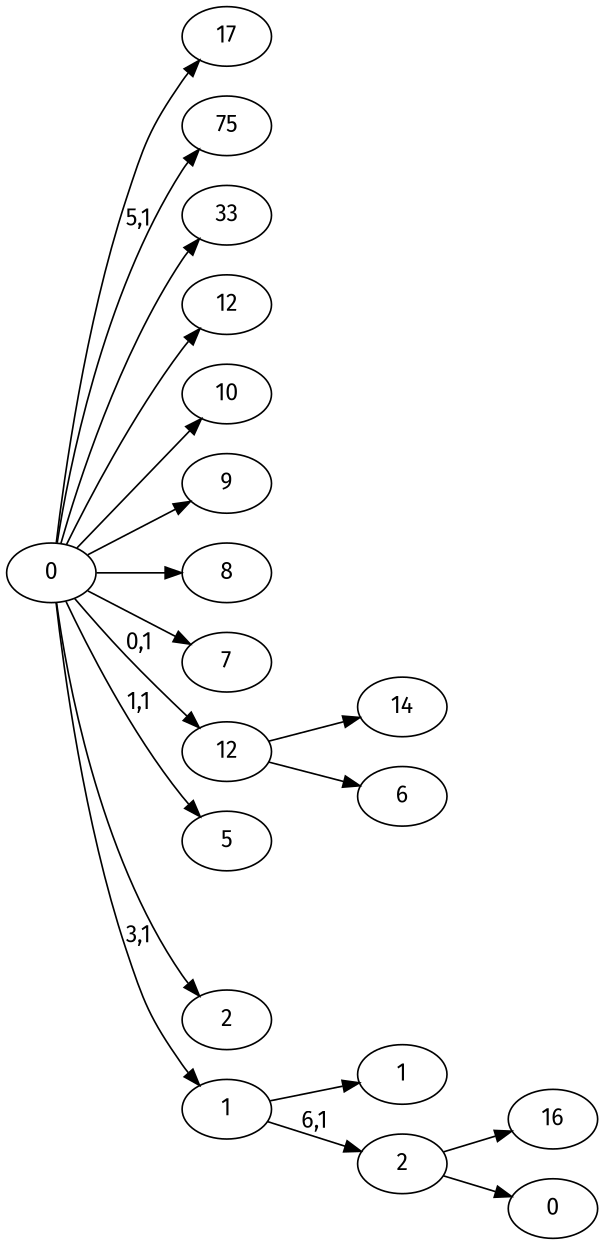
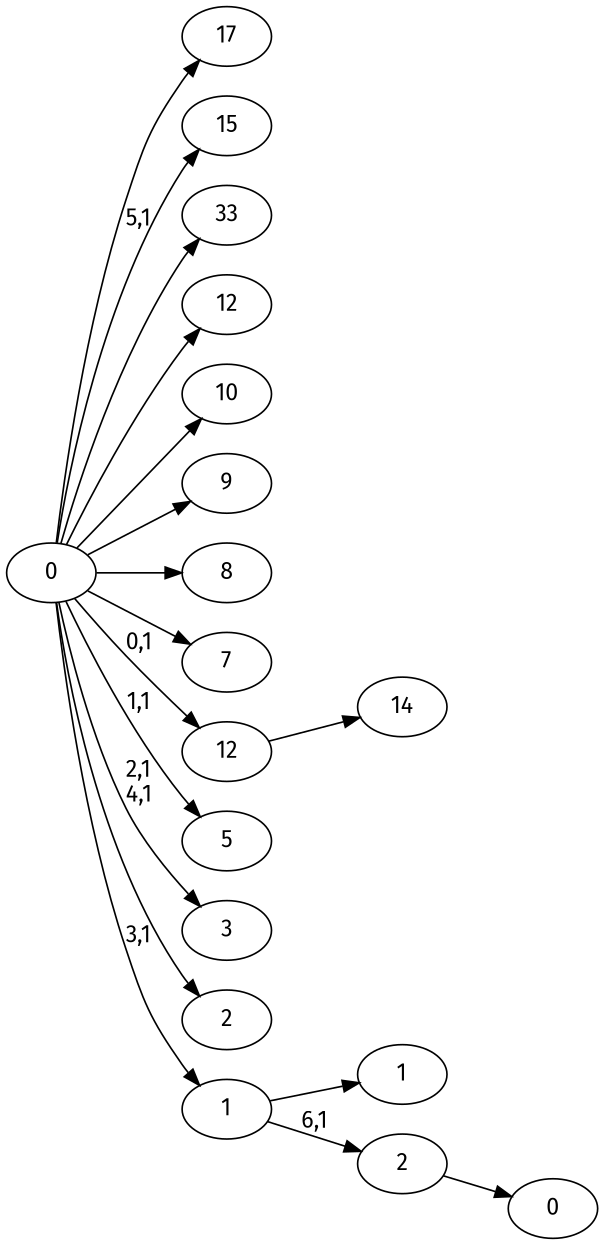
node "75": label "75" -> "15"
node "6": removed
node "3": added
node "16": removed
